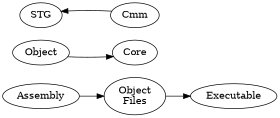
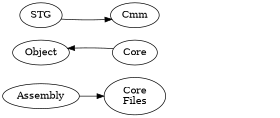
edge "Cmm" -> "STG": reversed
edge "Object" -> "Core": reversed
node "Object Files": label "Object Files" -> "Core Files"
node "Executable": removed
